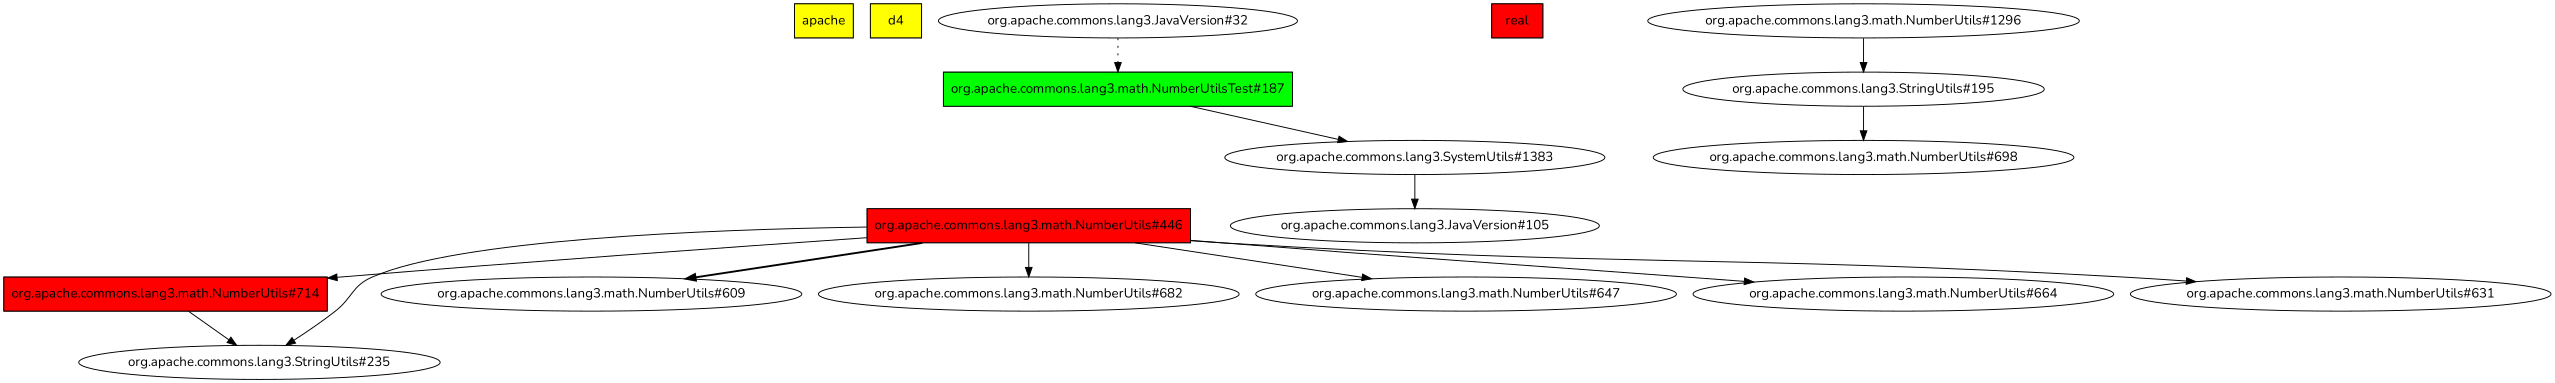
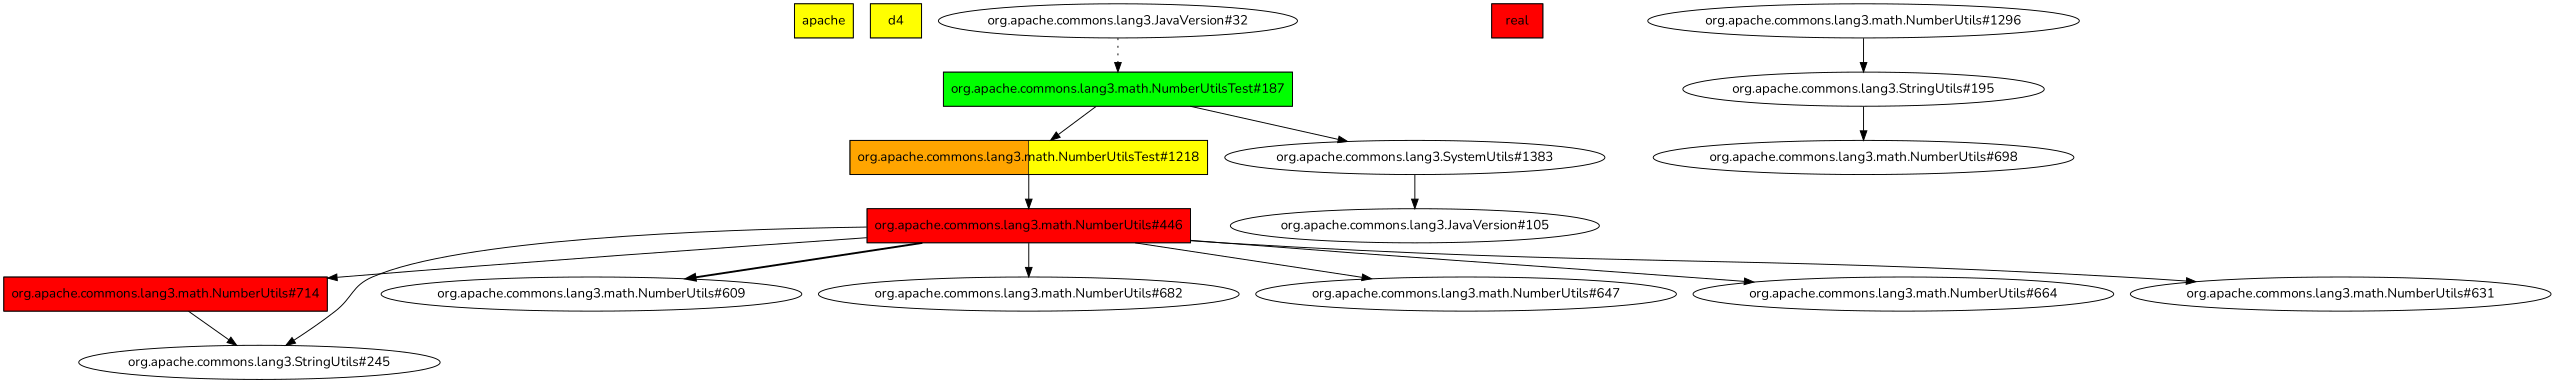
node "org.apache.commons.lang3.math.NumberUtilsTest#1218": added
node "org.apache.commons.lang3.StringUtils#235": label "org.apache.commons.lang3.StringUtils#235" -> "org.apache.commons.lang3.StringUtils#245"
